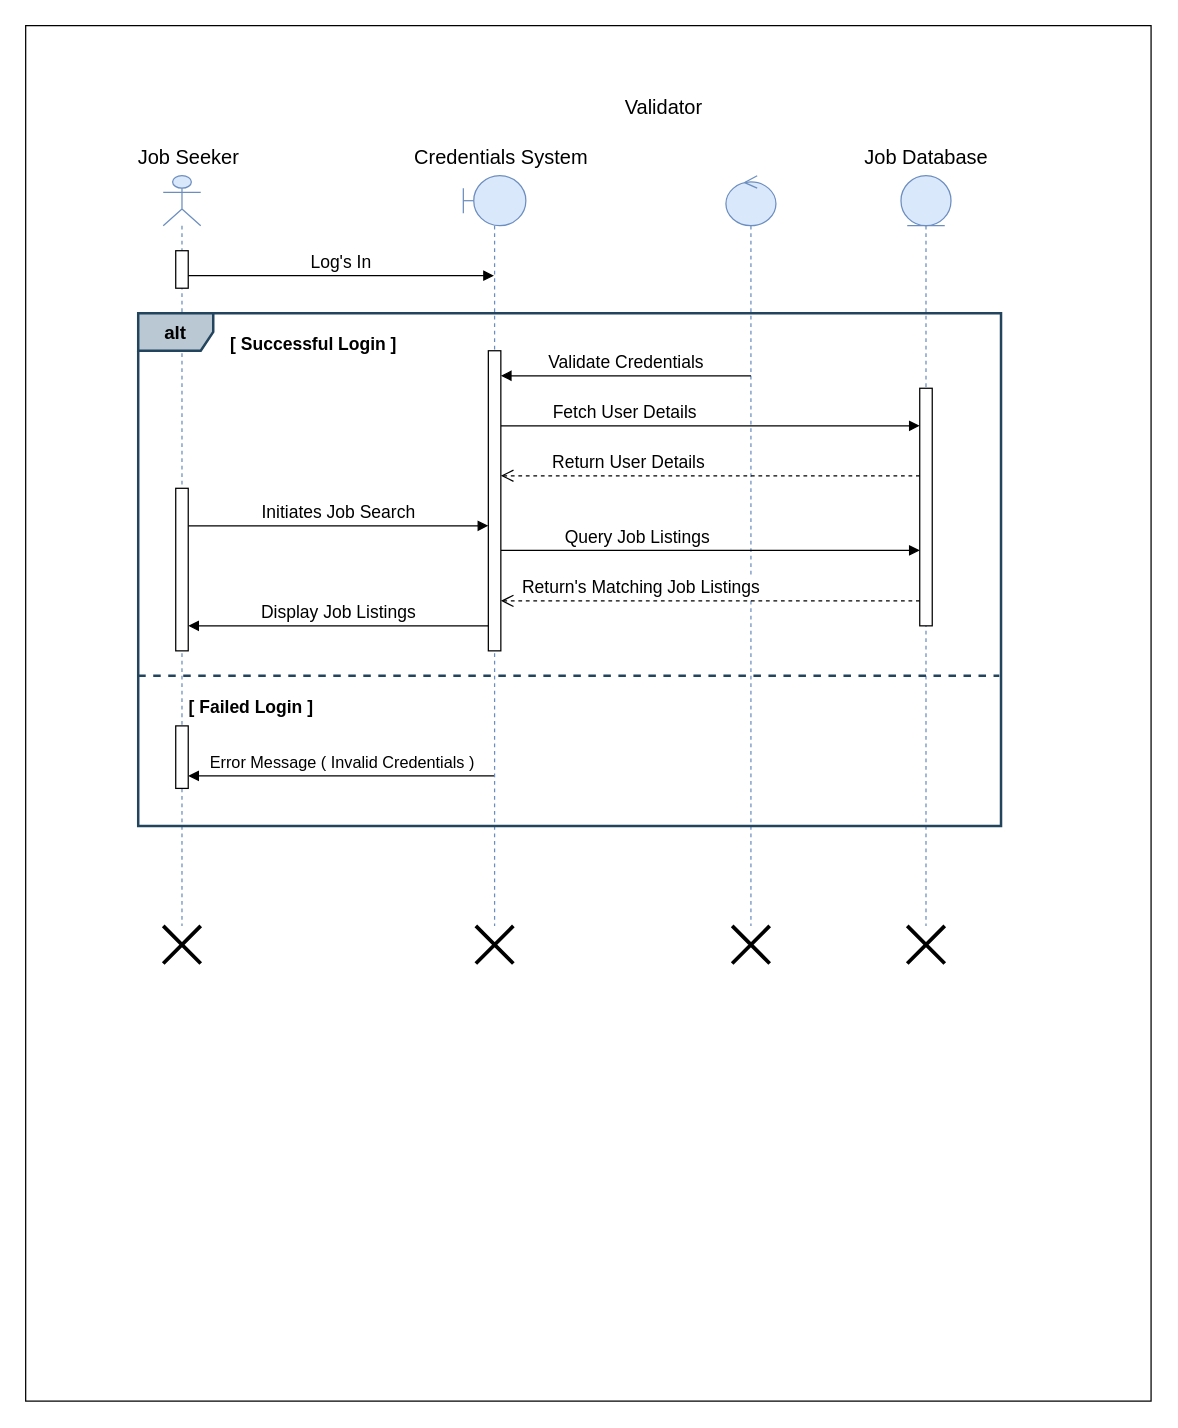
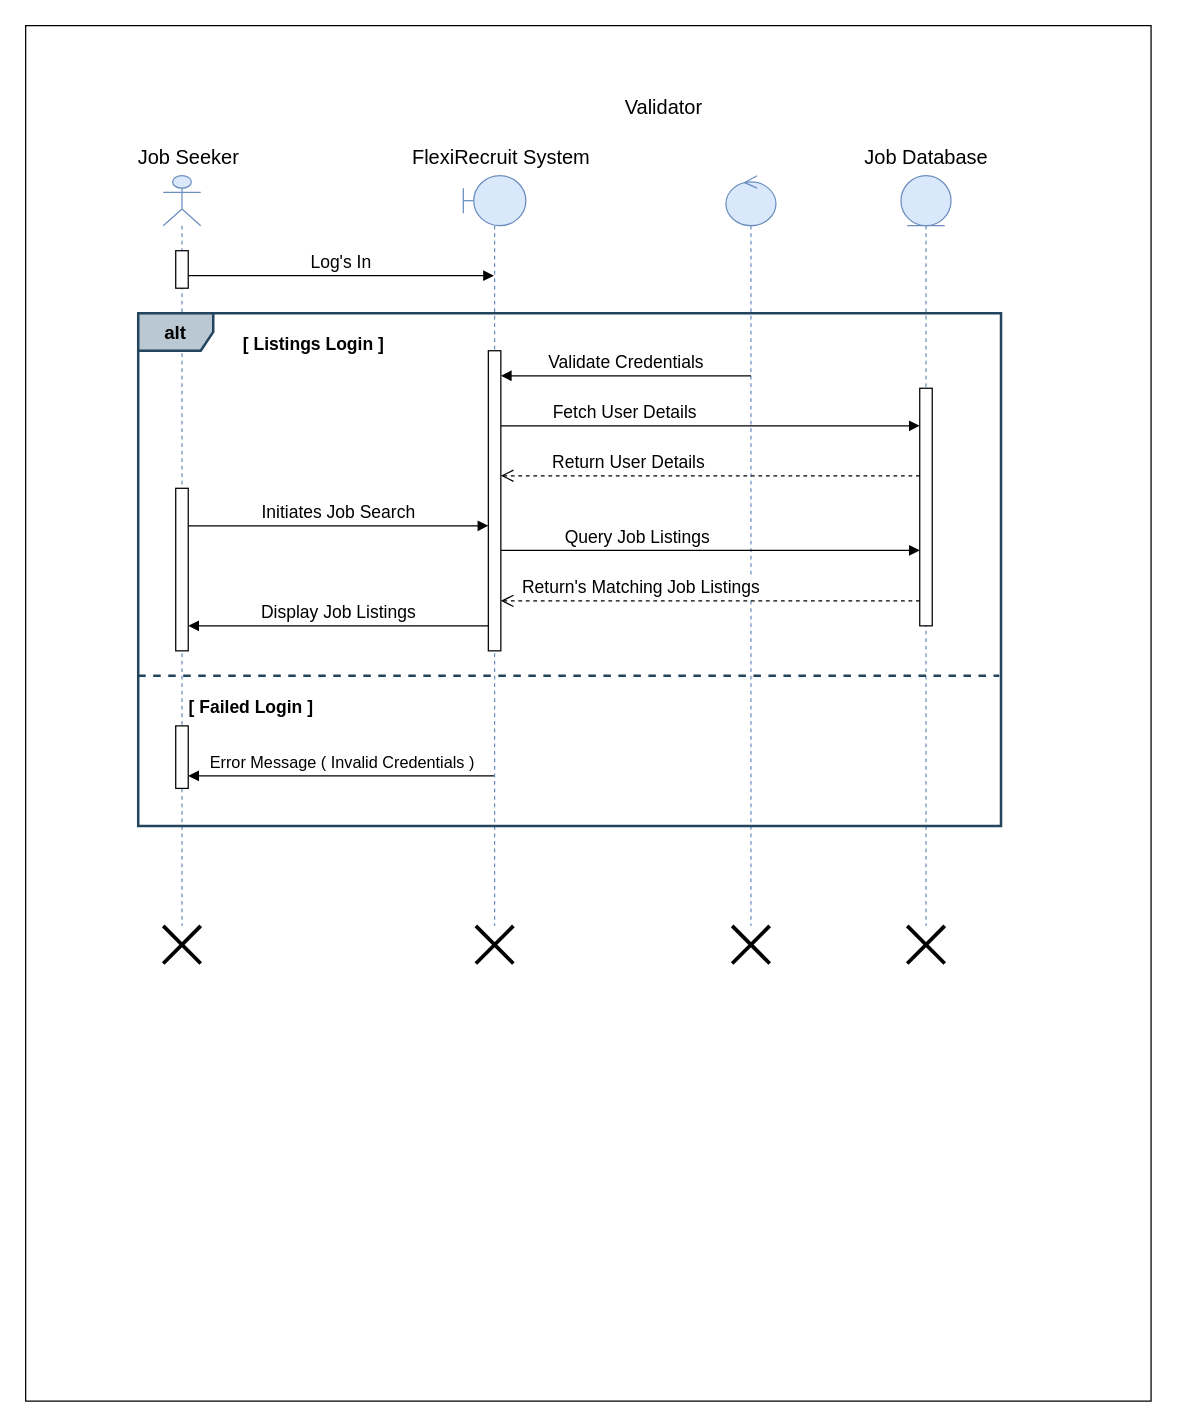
node "Credentials System": label "Credentials System" -> "FlexiRecruit System"
node "[ Successful Login ]": label "[ Successful Login ]" -> "[ Listings Login ]"
